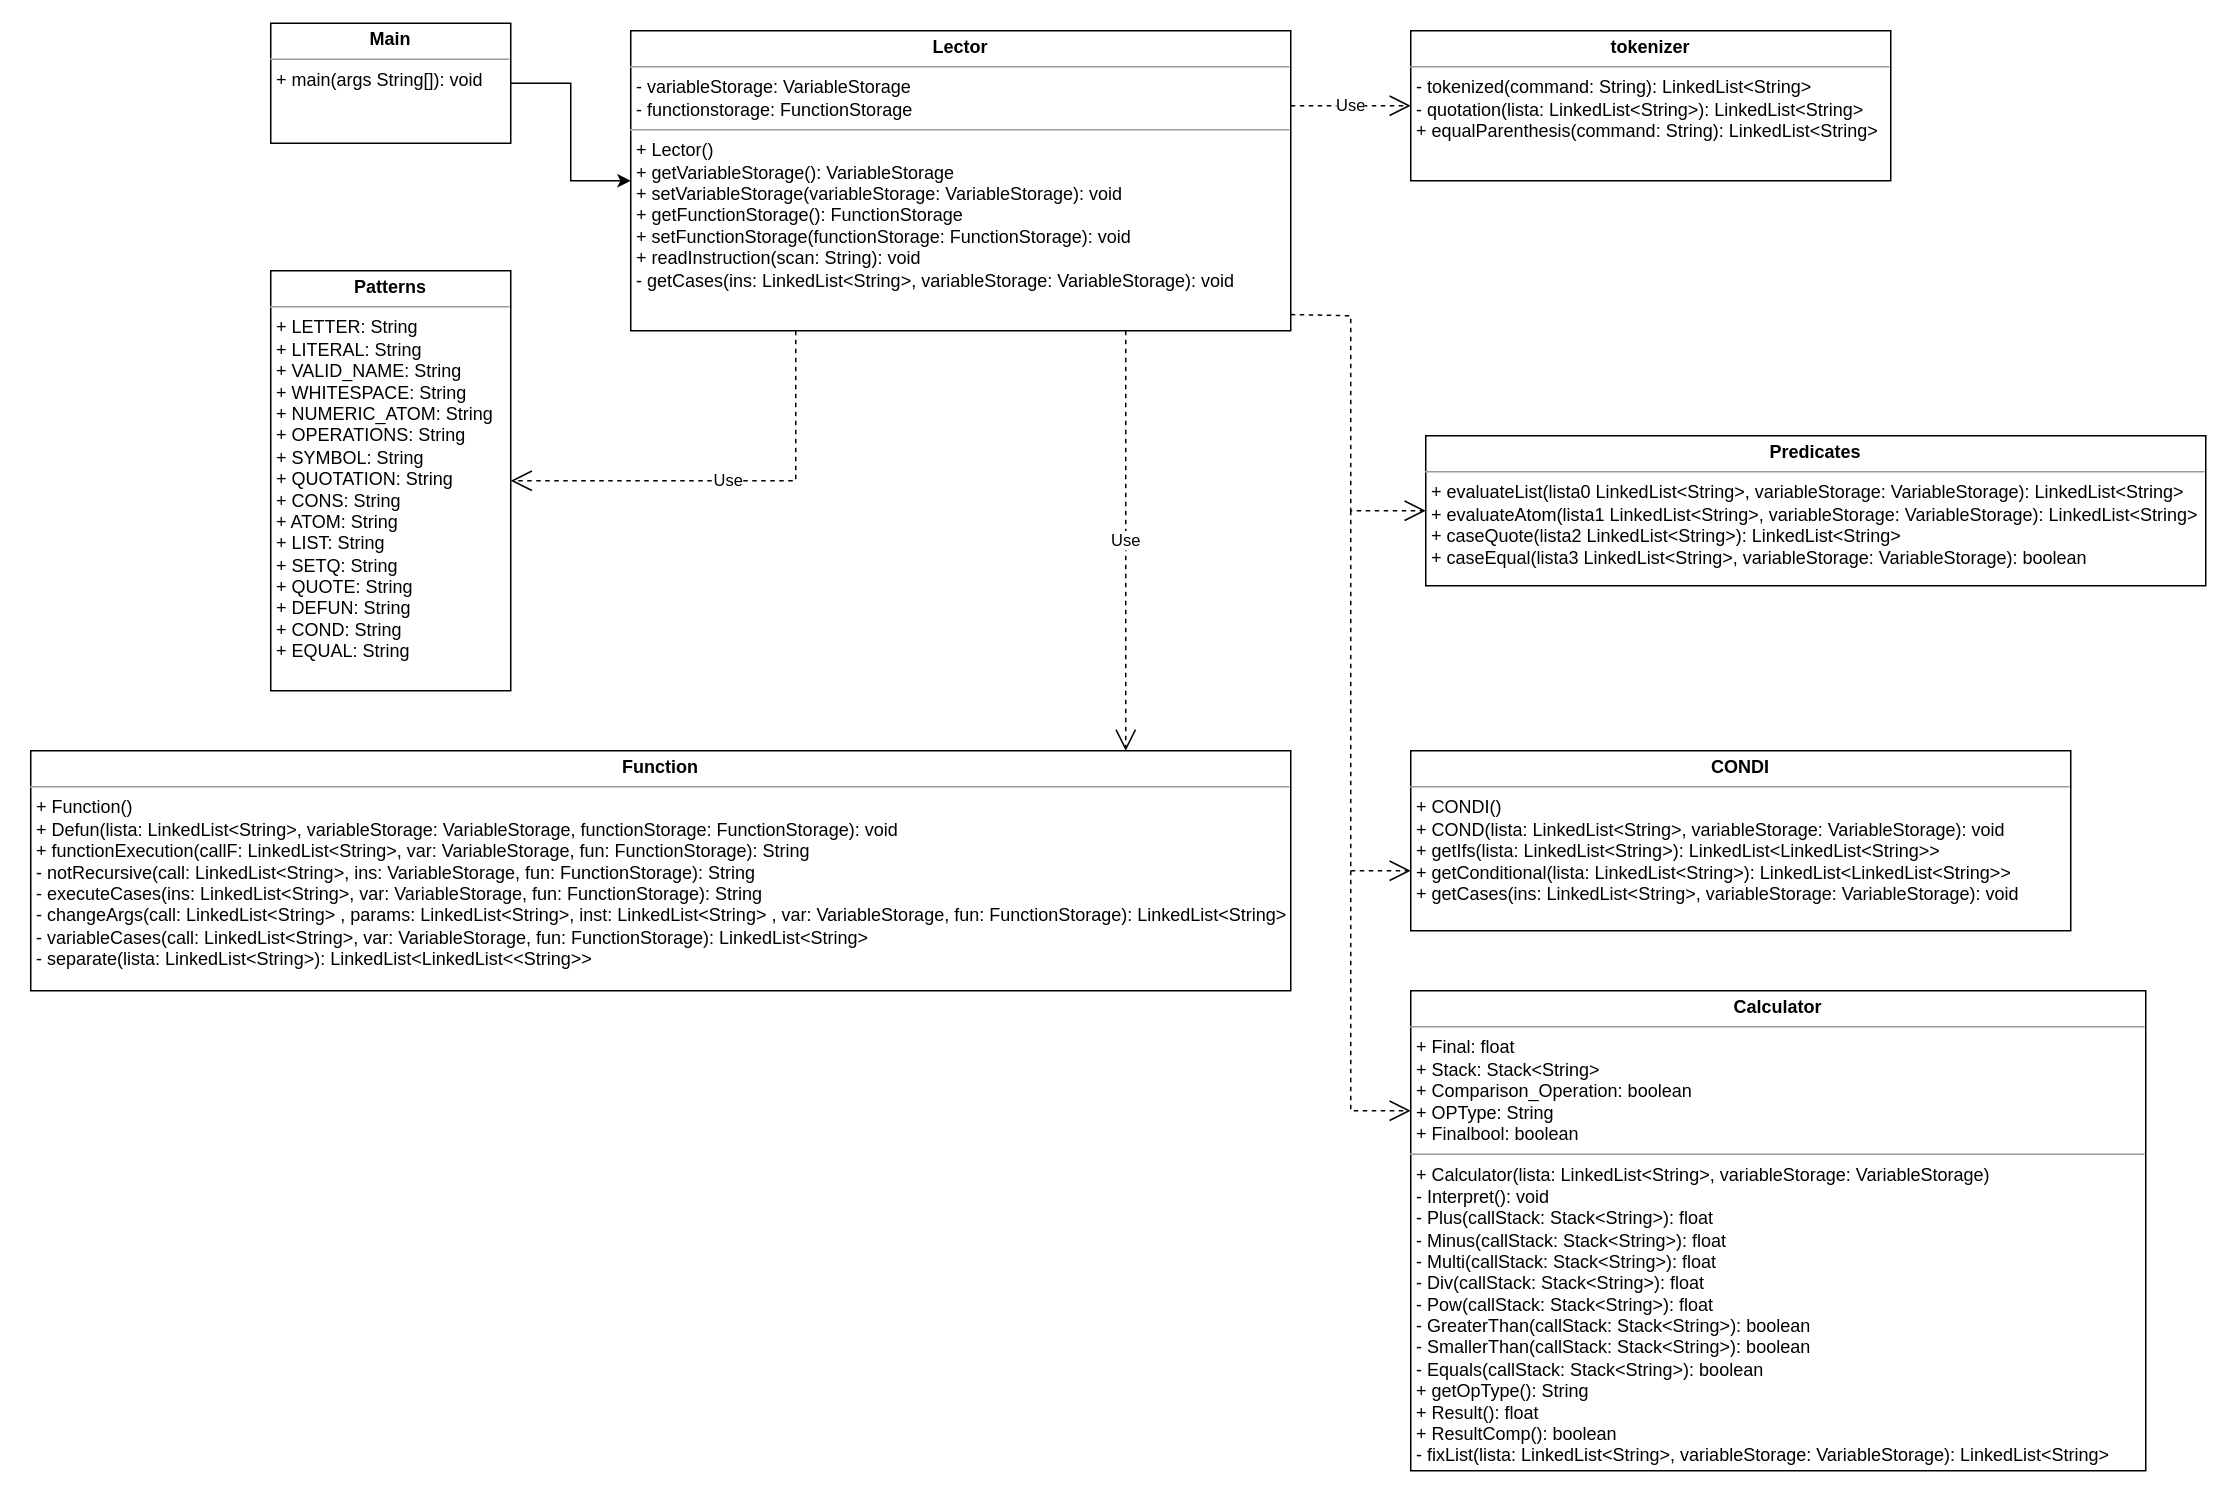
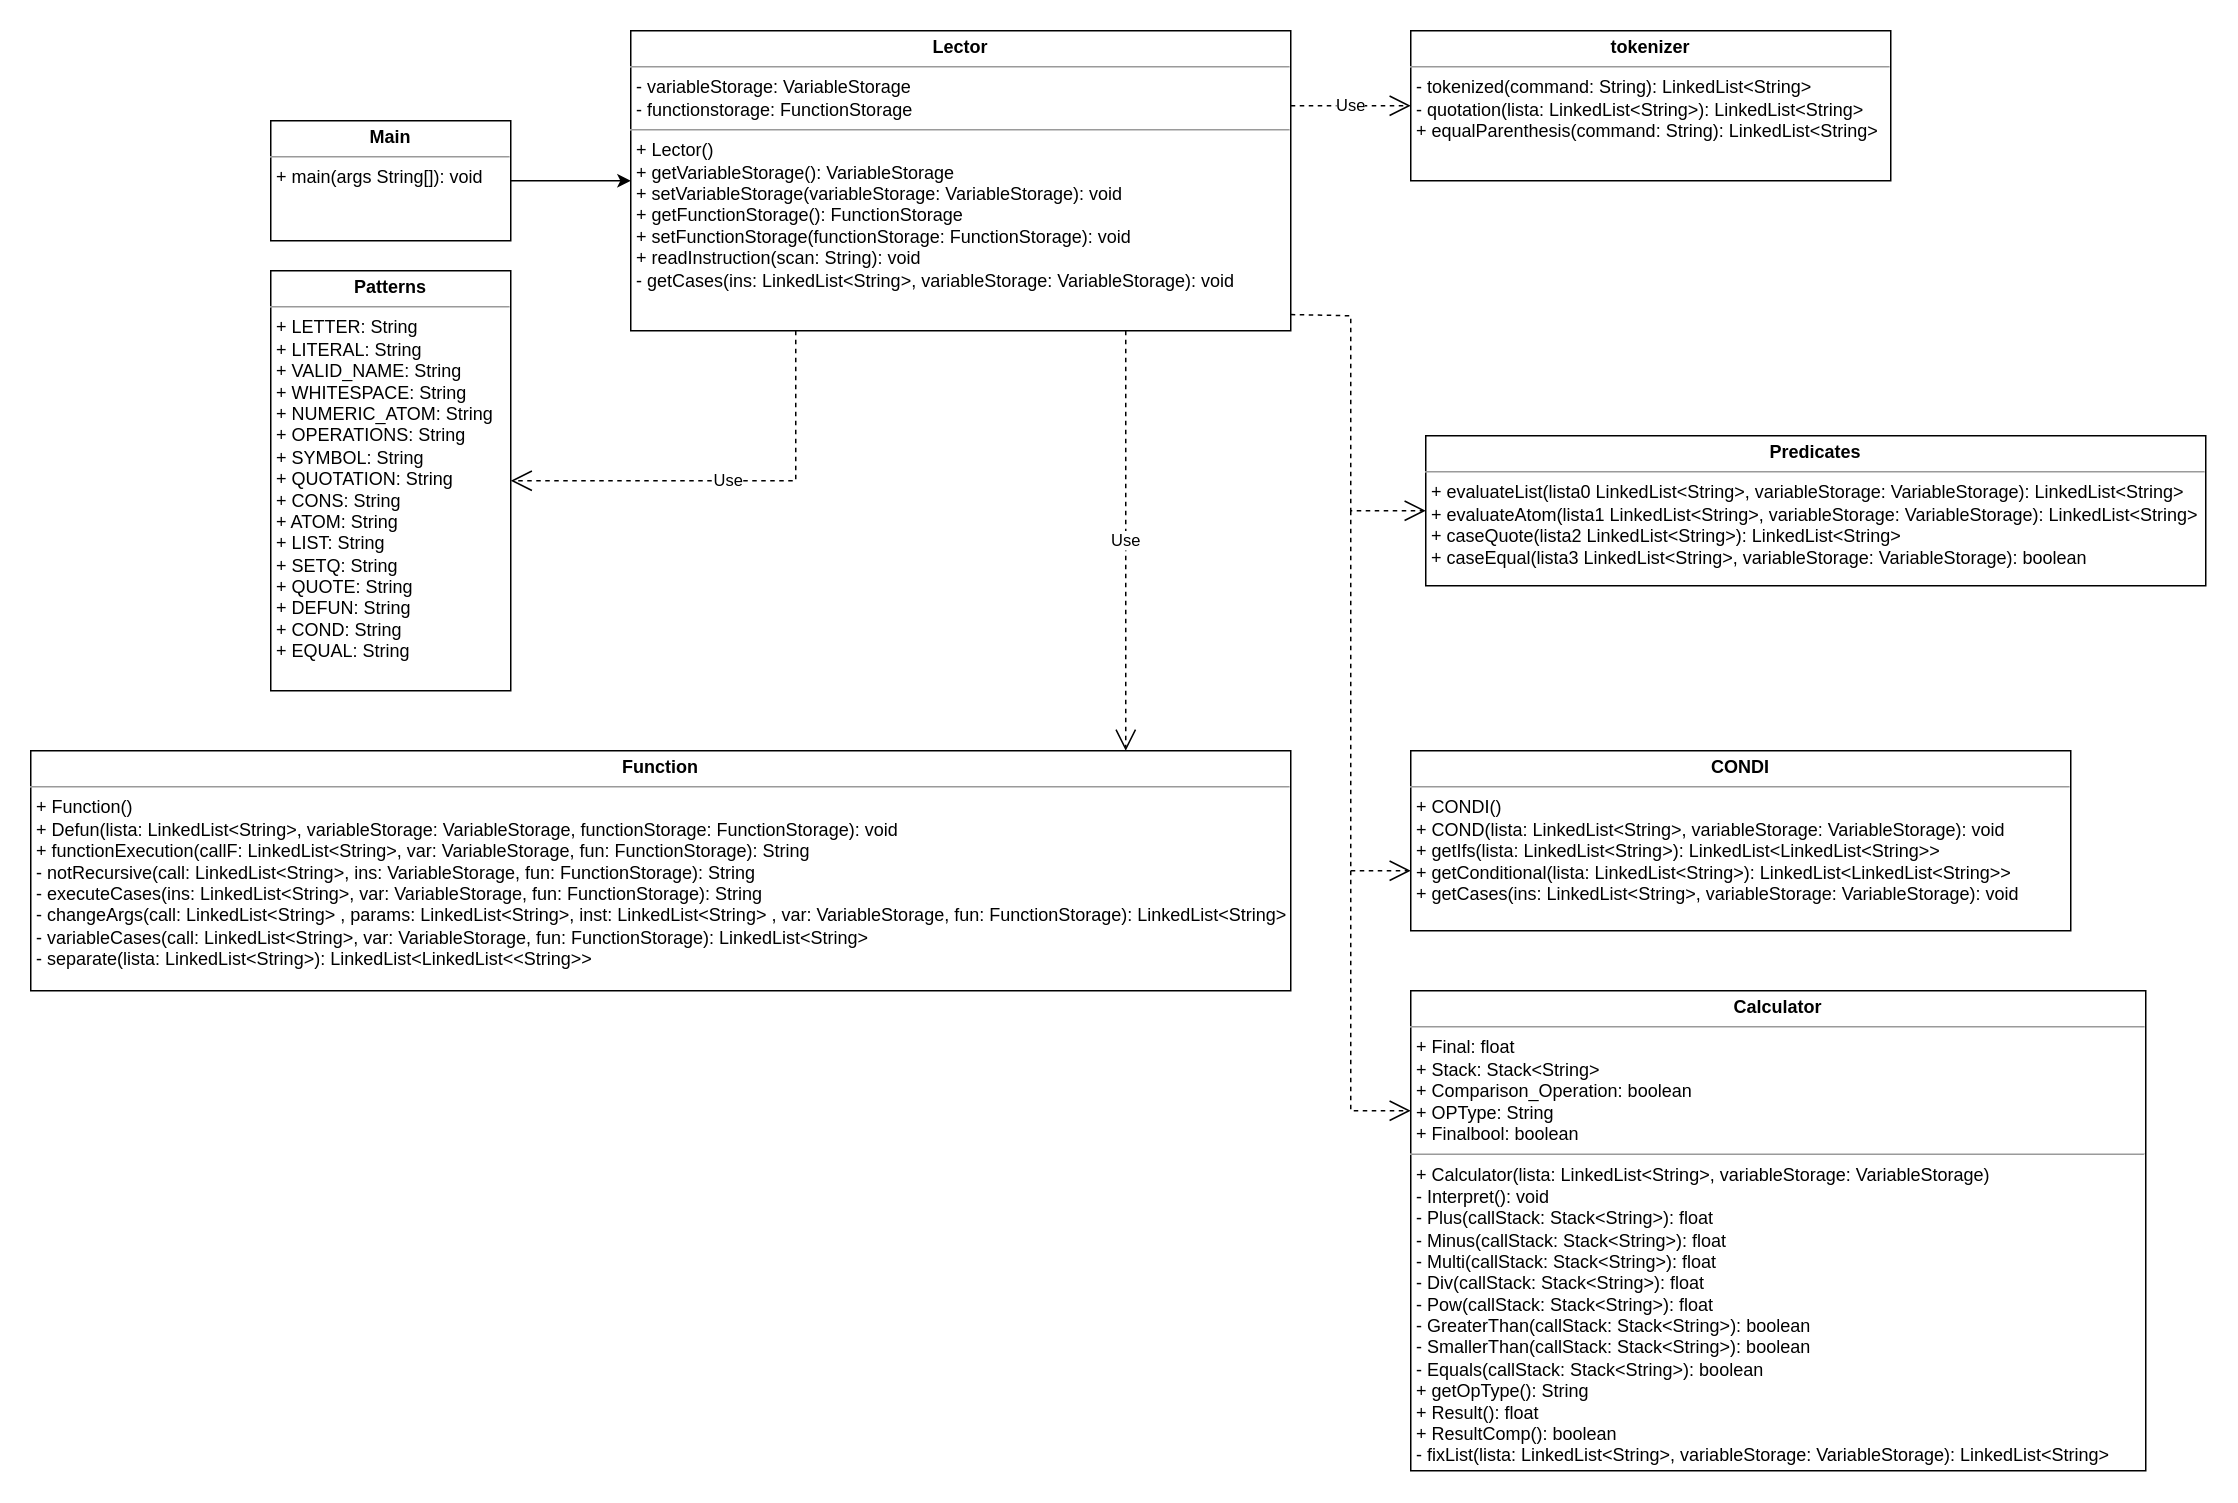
node "Main + main(args String[]): void": moved (391, 83) -> (391, 181)
